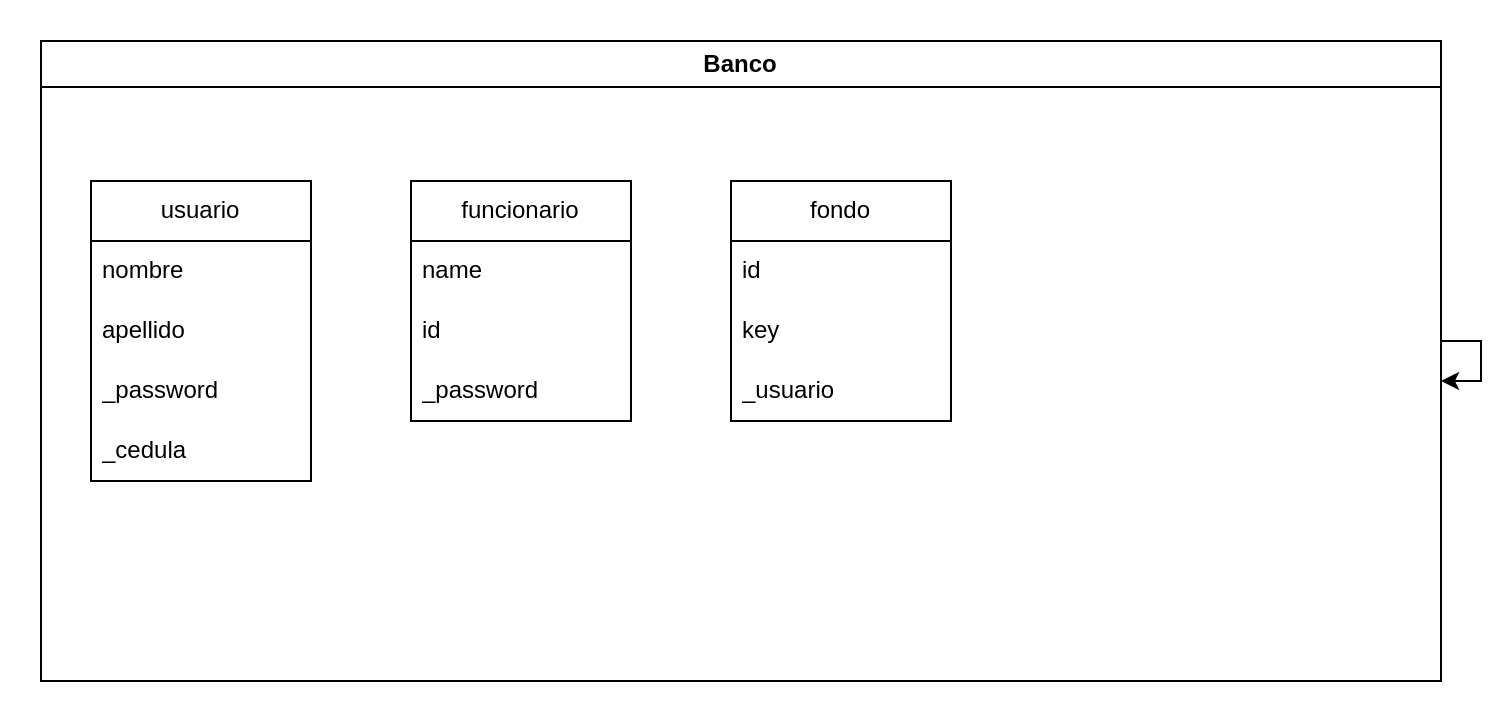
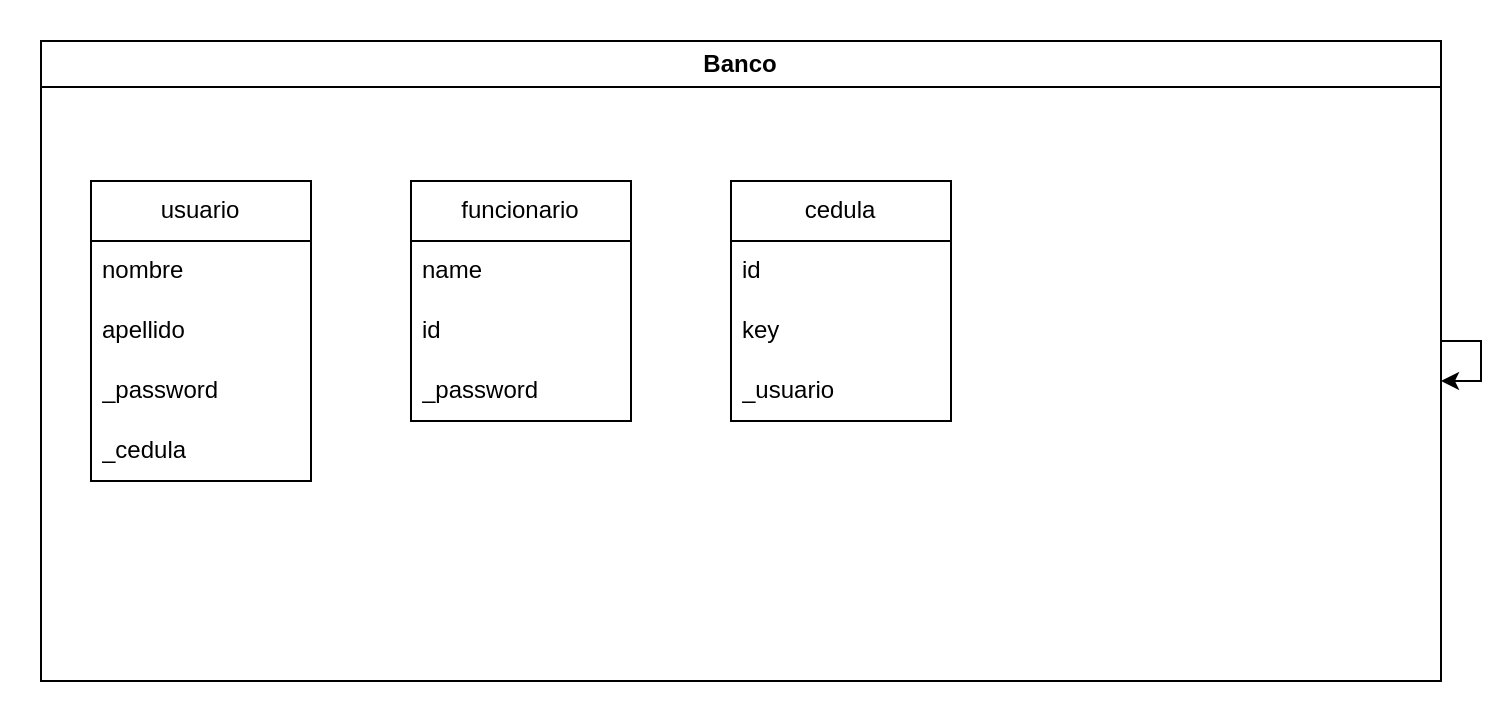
node "fondo": label "fondo" -> "cedula"
